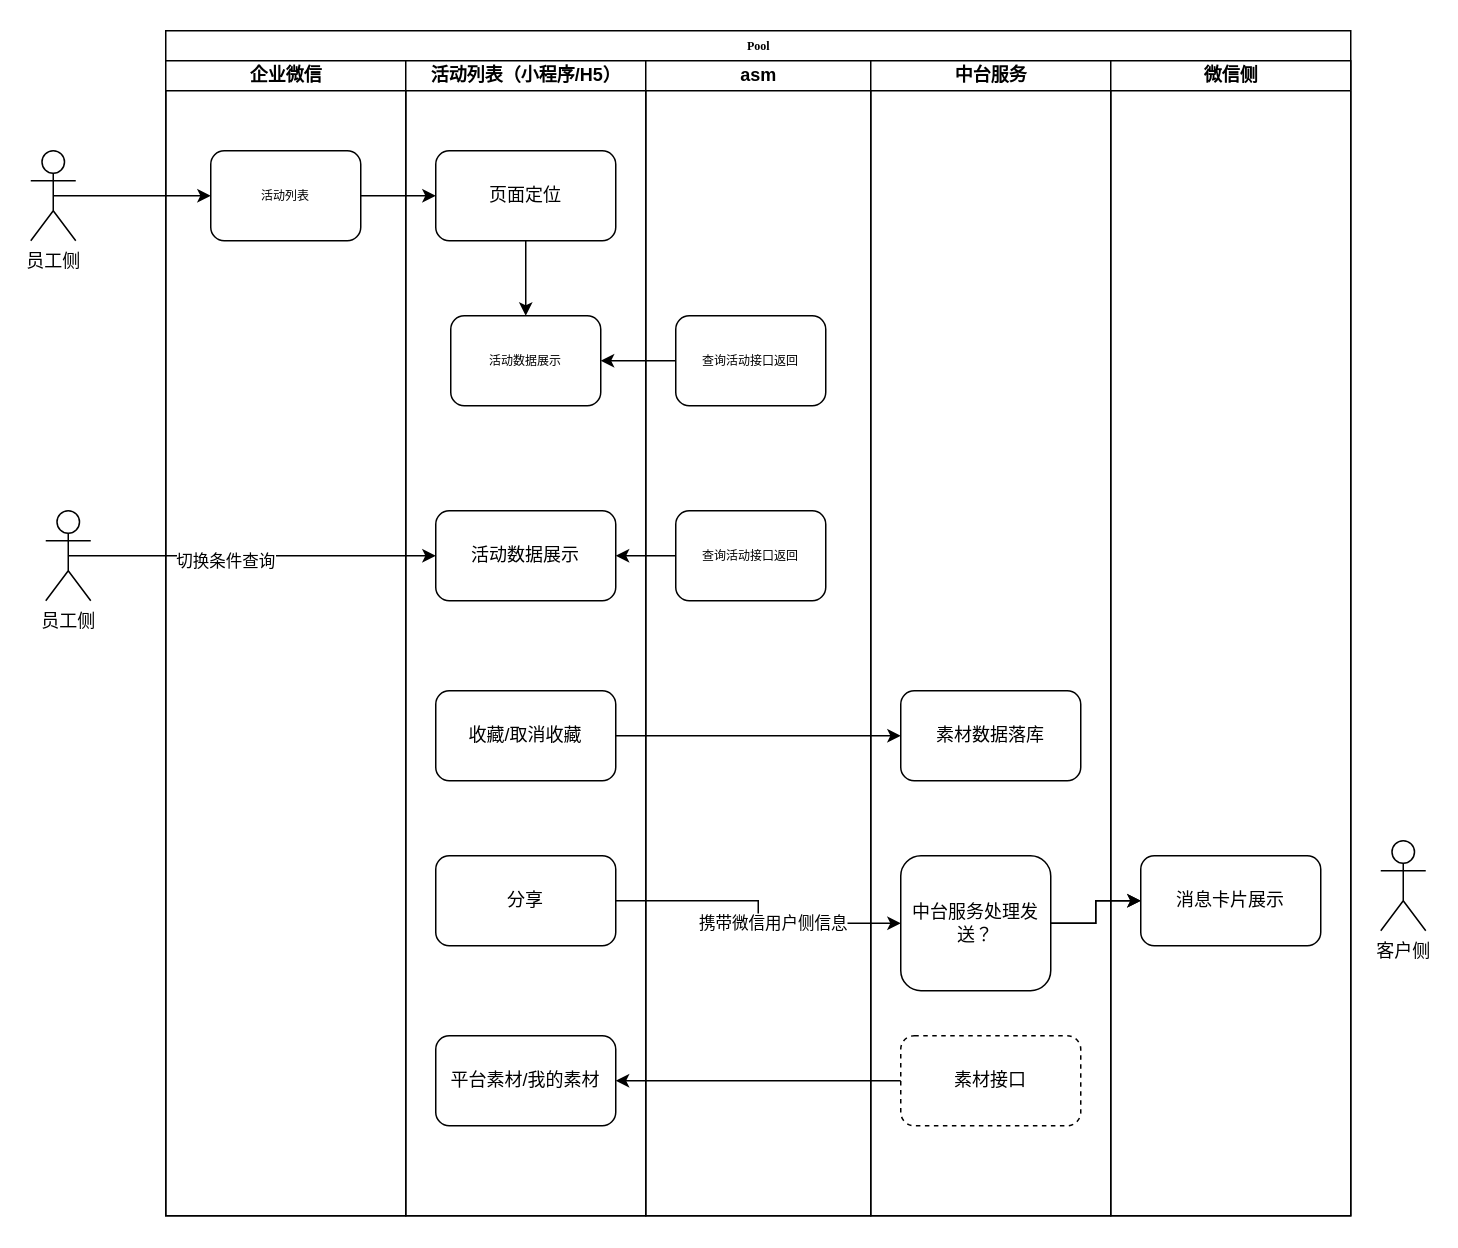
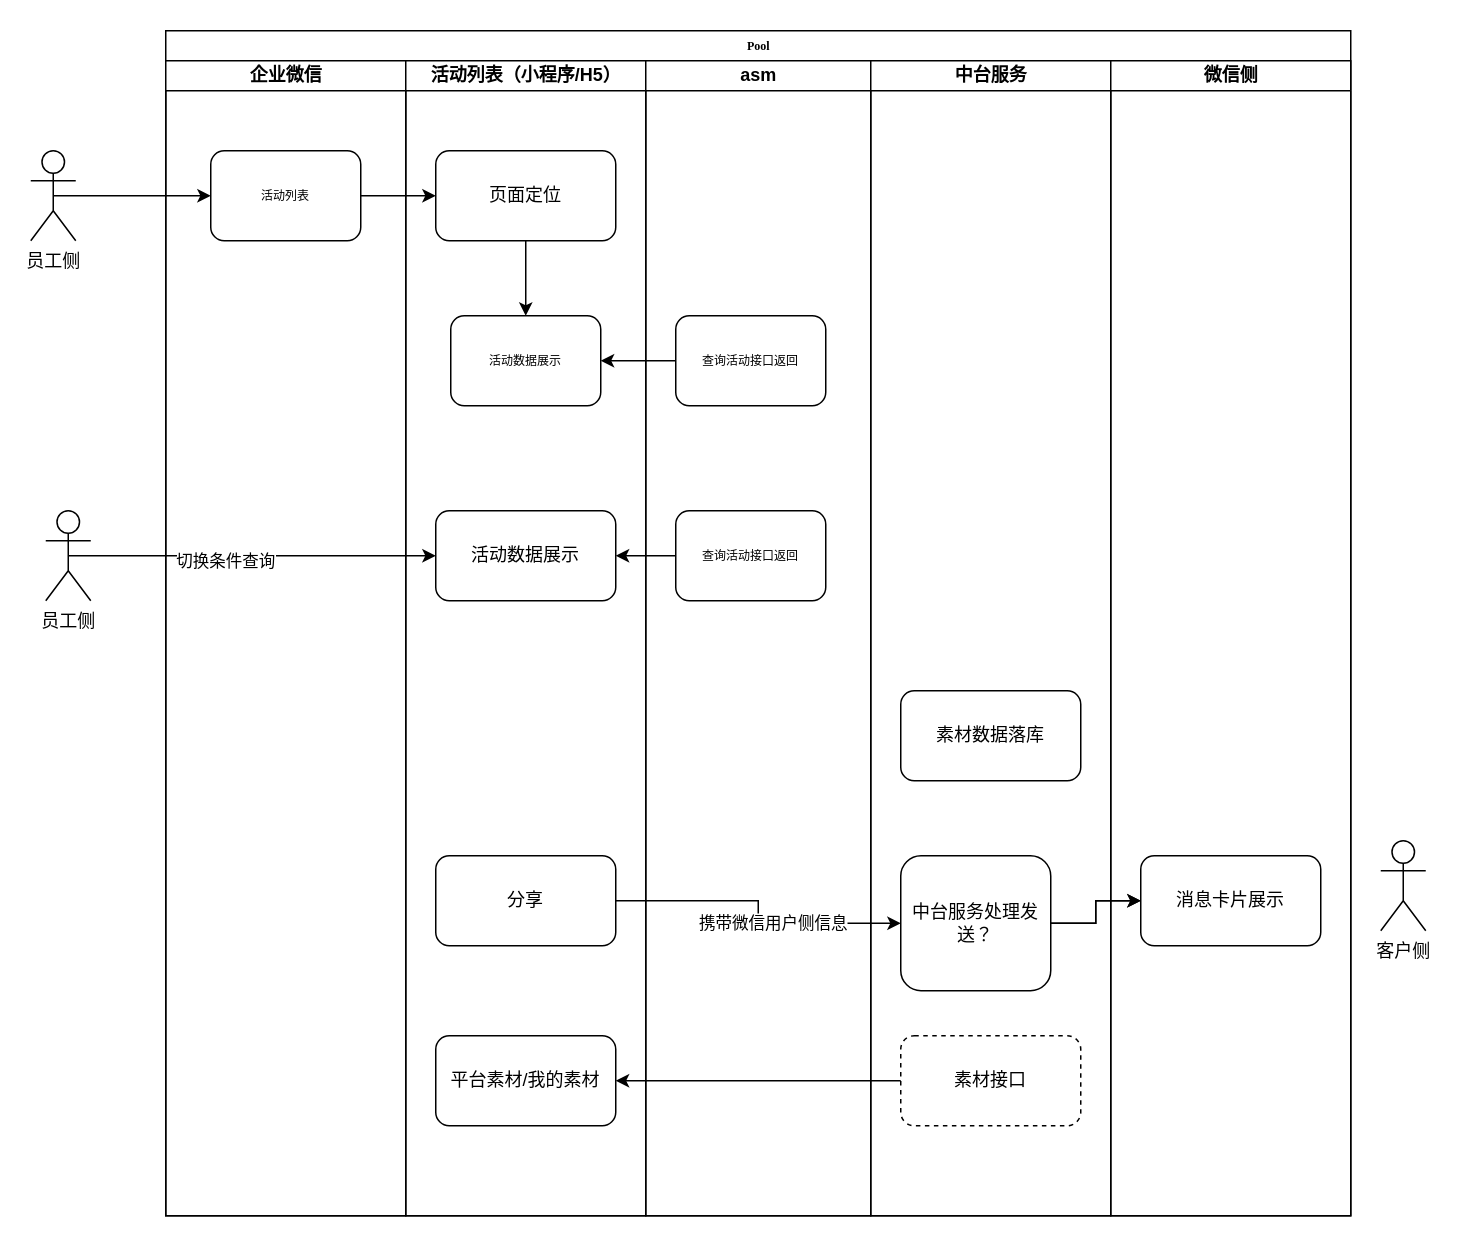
node "收藏/取消收藏": removed
edge "收藏/取消收藏" -> "素材数据落库": removed
